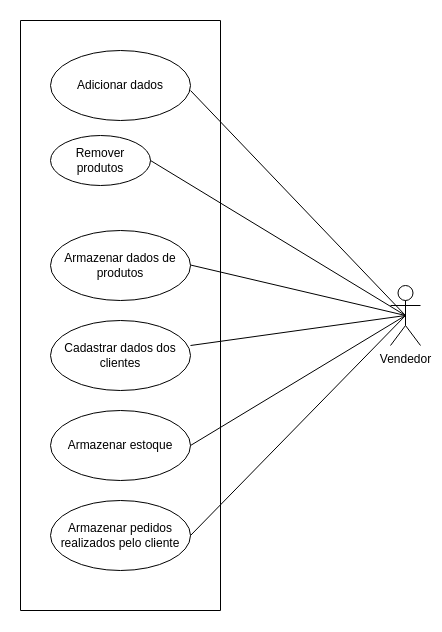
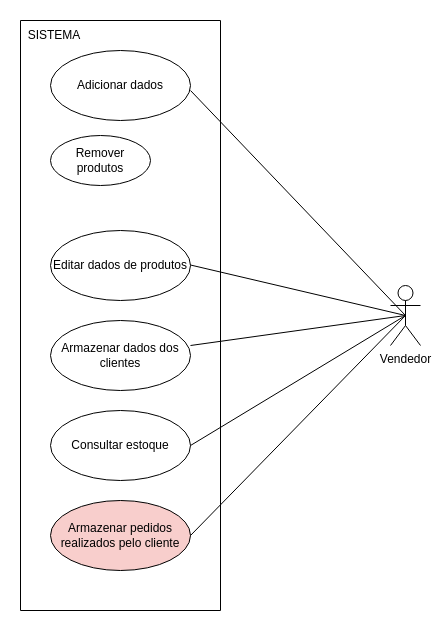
node "SISTEMA": added
edge "Remover produtos" -- "Vendedor": removed
node "Armazenar dados de produtos": label "Armazenar dados de produtos" -> "Editar dados de produtos"
node "Cadastrar dados dos clientes": label "Cadastrar dados dos clientes" -> "Armazenar dados dos clientes"
node "Armazenar estoque": label "Armazenar estoque" -> "Consultar estoque"
node "Armazenar pedidos realizados pelo cliente": fillcolor #ffffff -> #f8cecc
